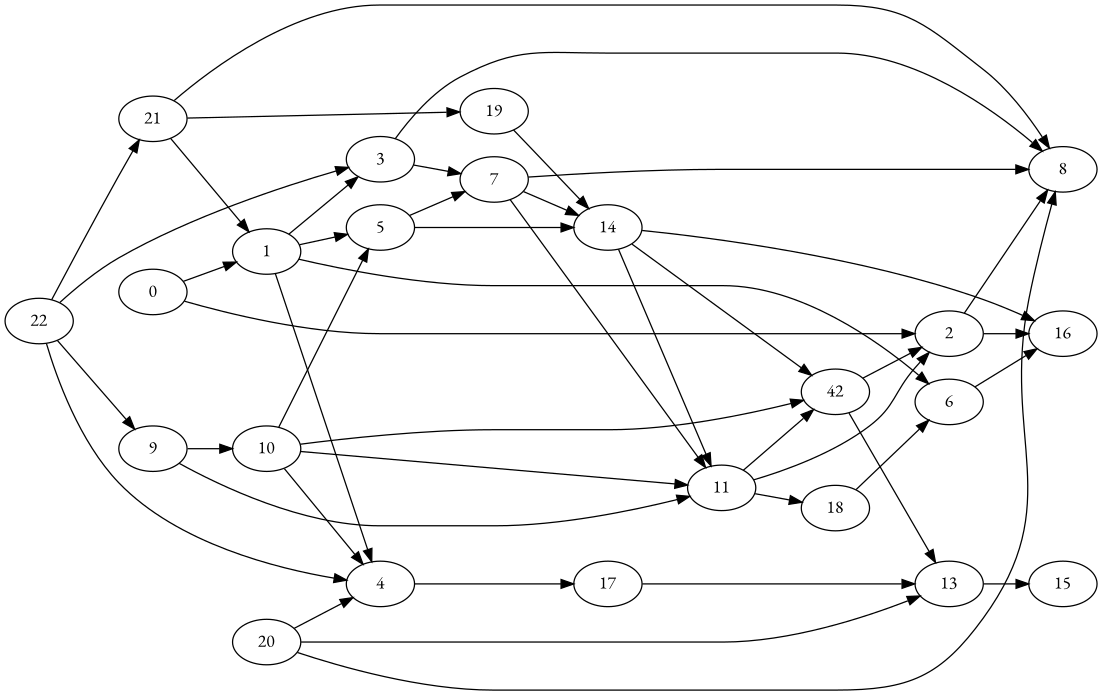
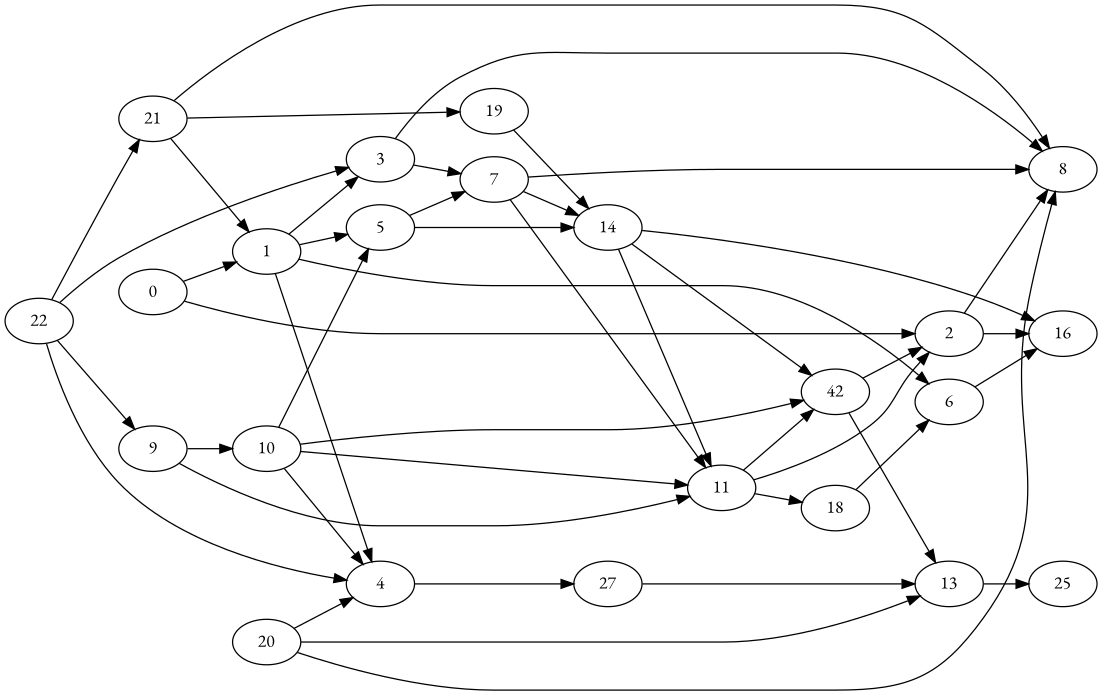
node "17": label "17" -> "27"
node "15": label "15" -> "25"
